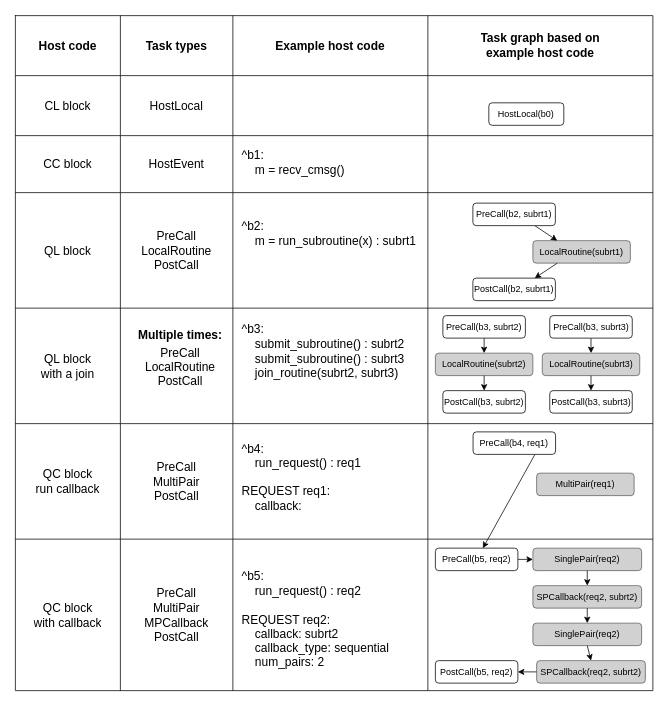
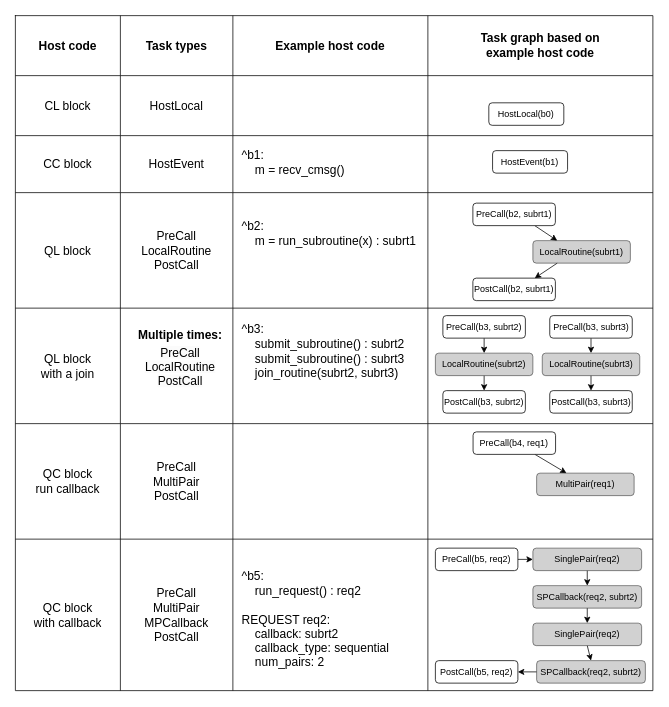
node "HostEvent(b1)": added
node "^b4: run_request() : req1 REQUEST req1: callback:": removed
edge "PreCall(b4, req1)" -> "PreCall(b5, req2)": now "PreCall(b4, req1)" -> "MultiPair(req1)"
